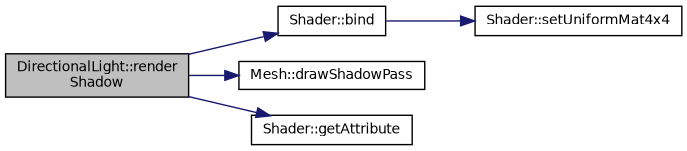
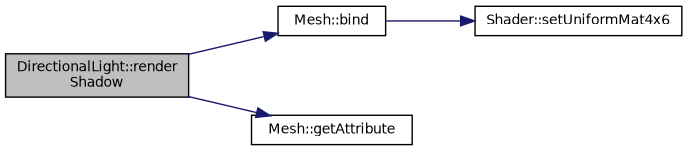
node "Shader::bind": label "Shader::bind" -> "Mesh::bind"
node "Shader::setUniformMat4x4": label "Shader::setUniformMat4x4" -> "Shader::setUniformMat4x6"
node "Mesh::drawShadowPass": removed
node "Shader::getAttribute": label "Shader::getAttribute" -> "Mesh::getAttribute"
